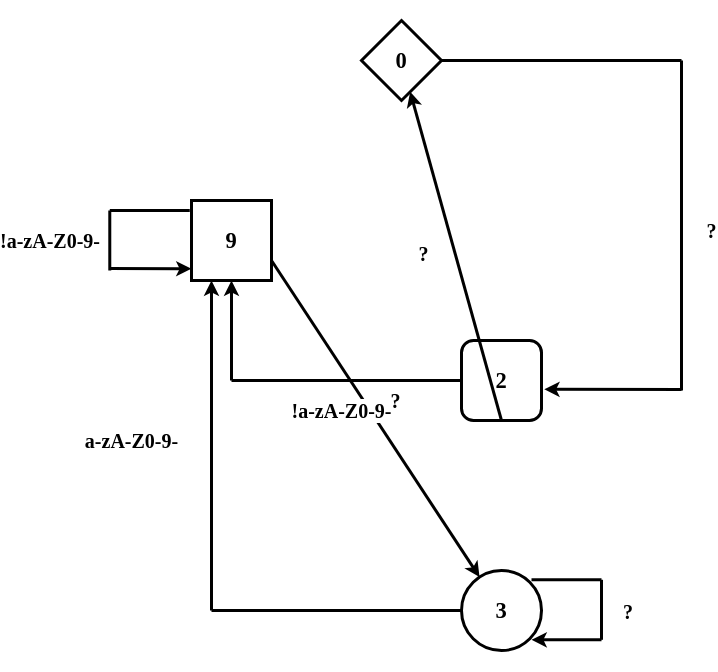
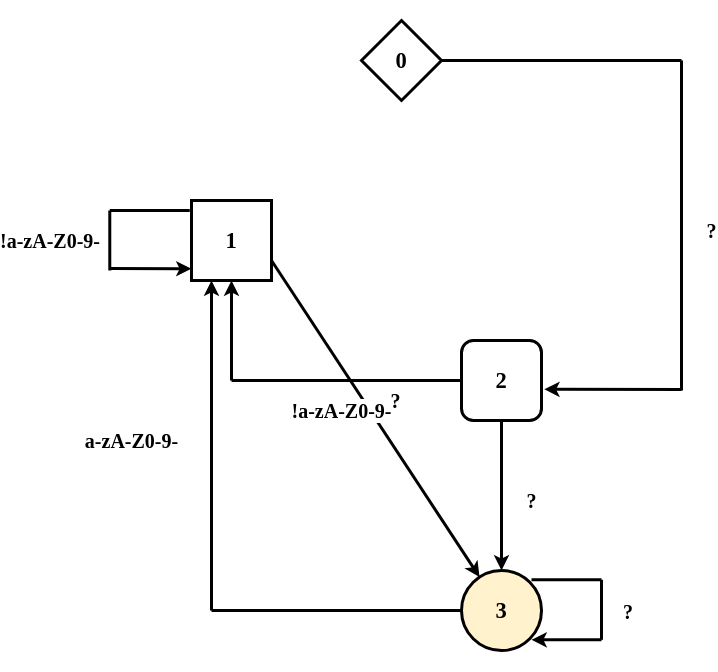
node "9": label "9" -> "1"
edge "2" -> "0": now "2" -> "3"
node "3": fillcolor #ffffff -> #fff2cc
